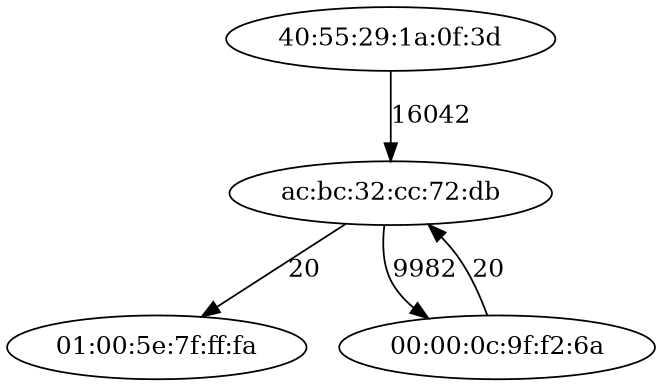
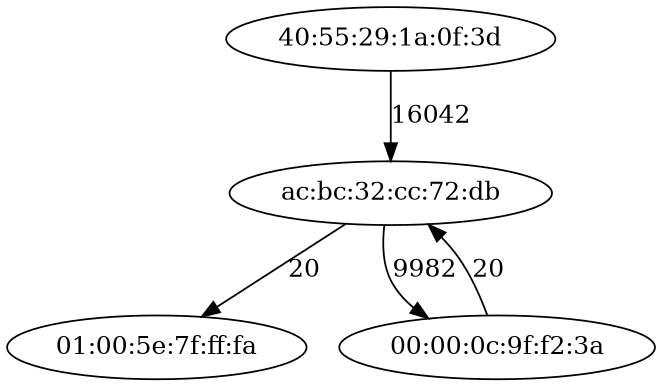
node "00:00:0c:9f:f2:6a": label "00:00:0c:9f:f2:6a" -> "00:00:0c:9f:f2:3a"
